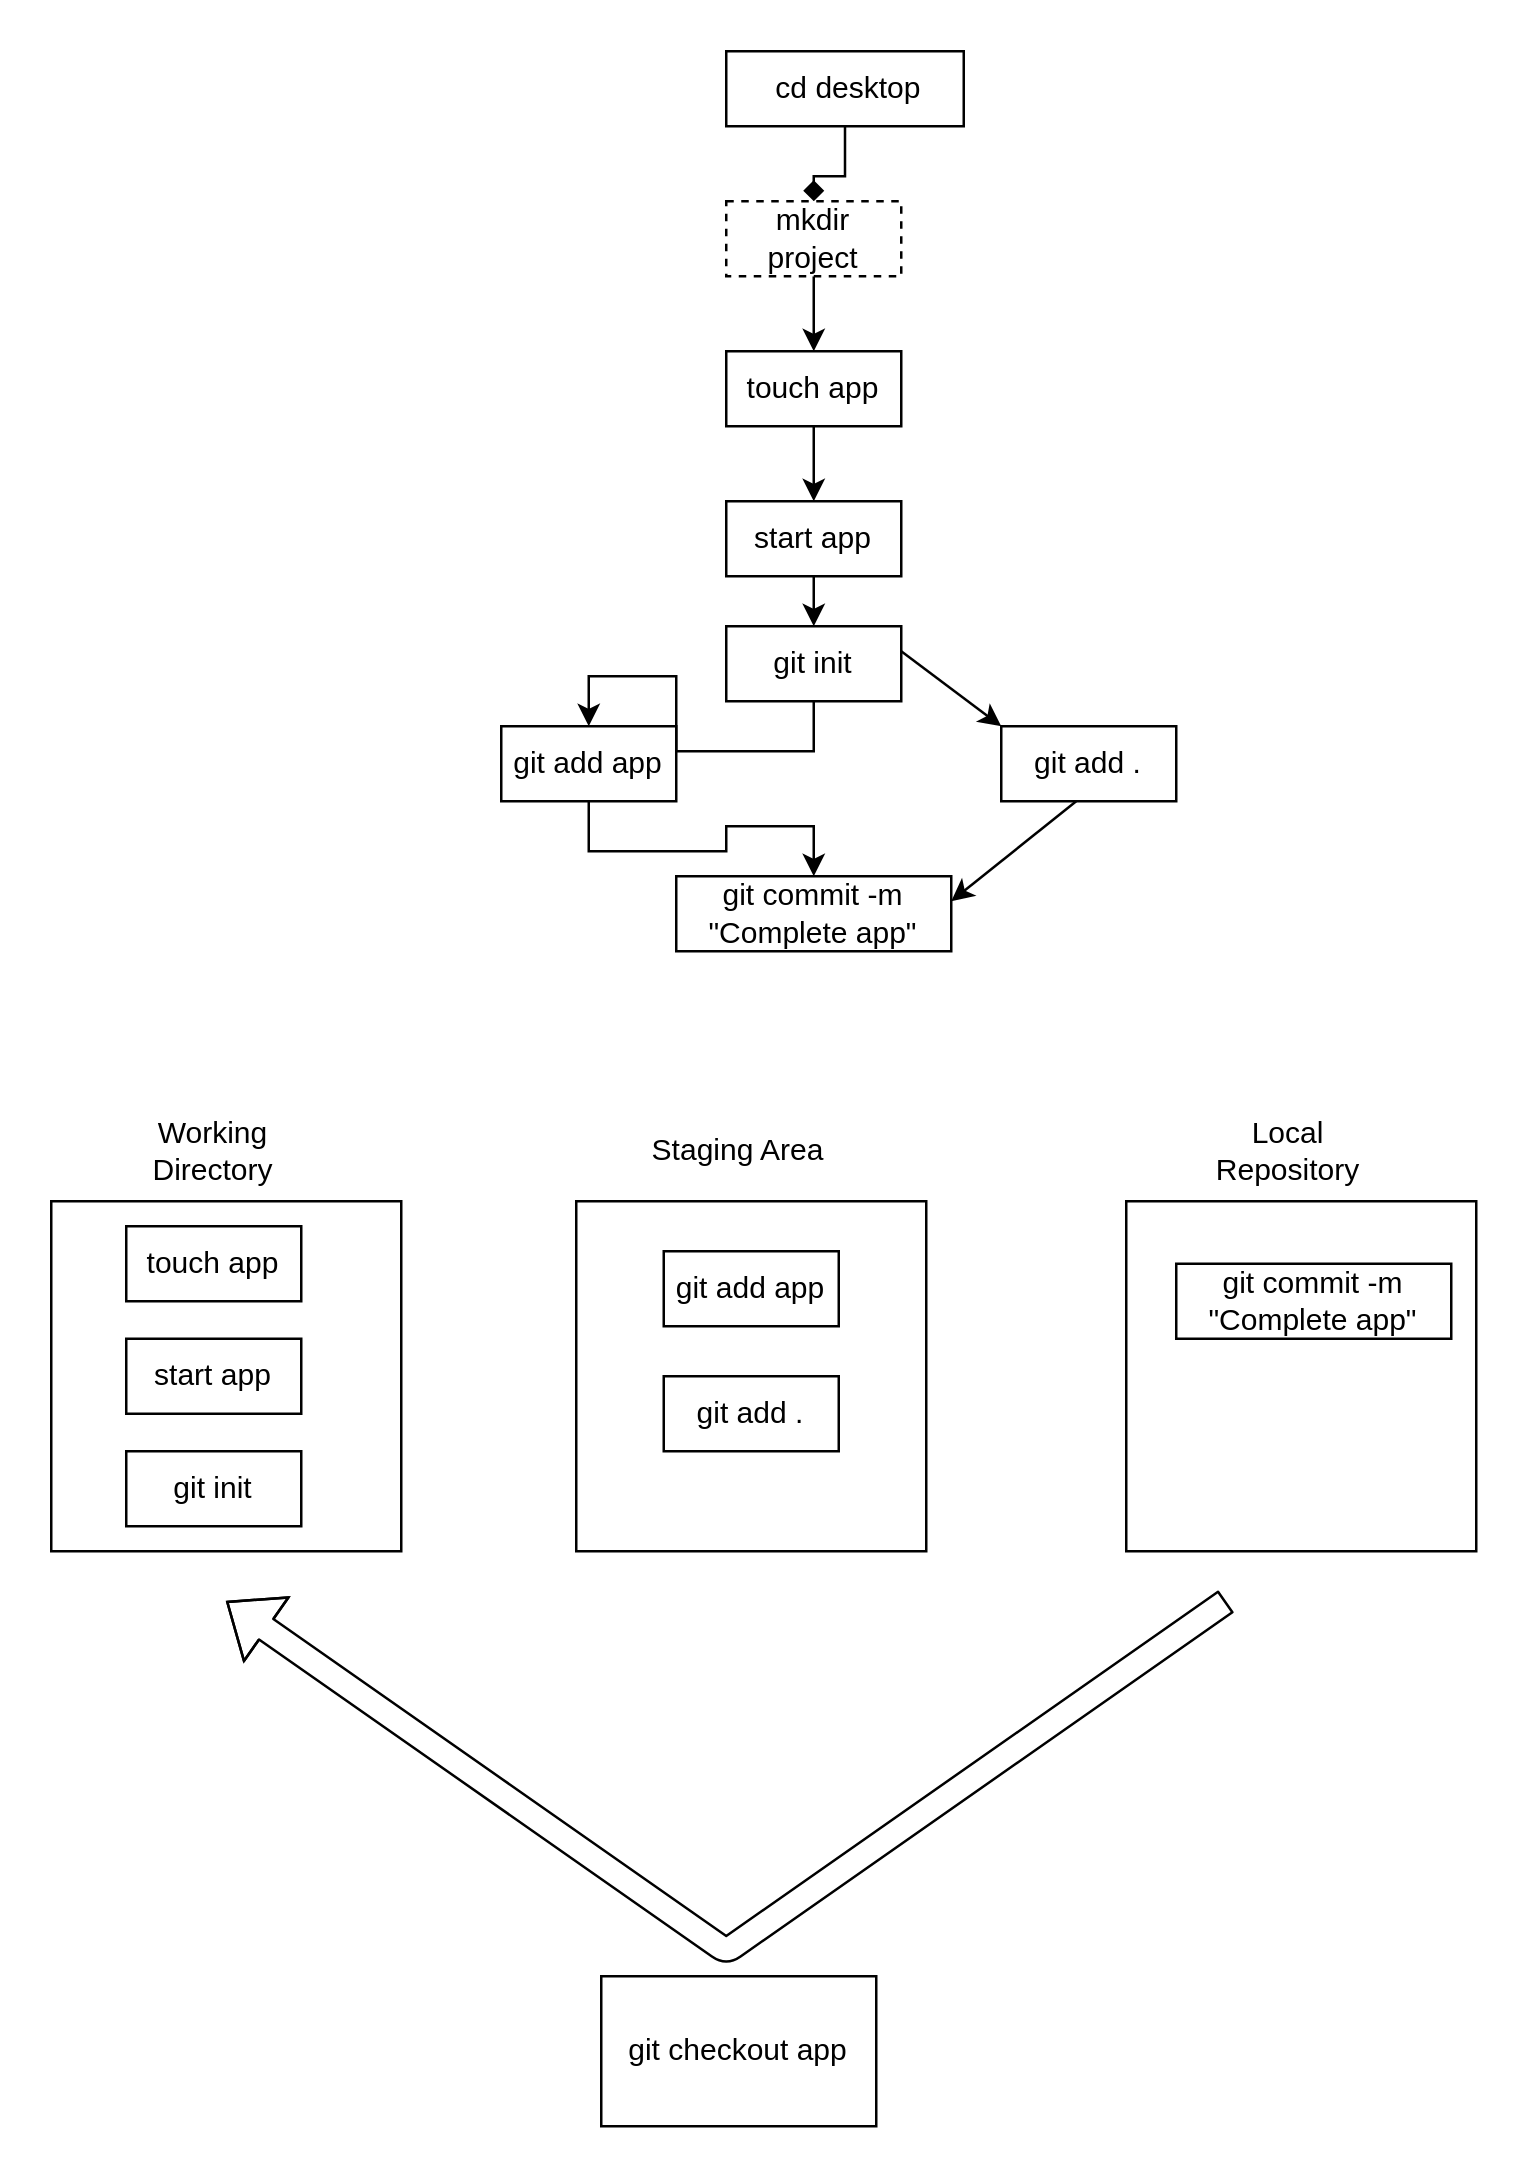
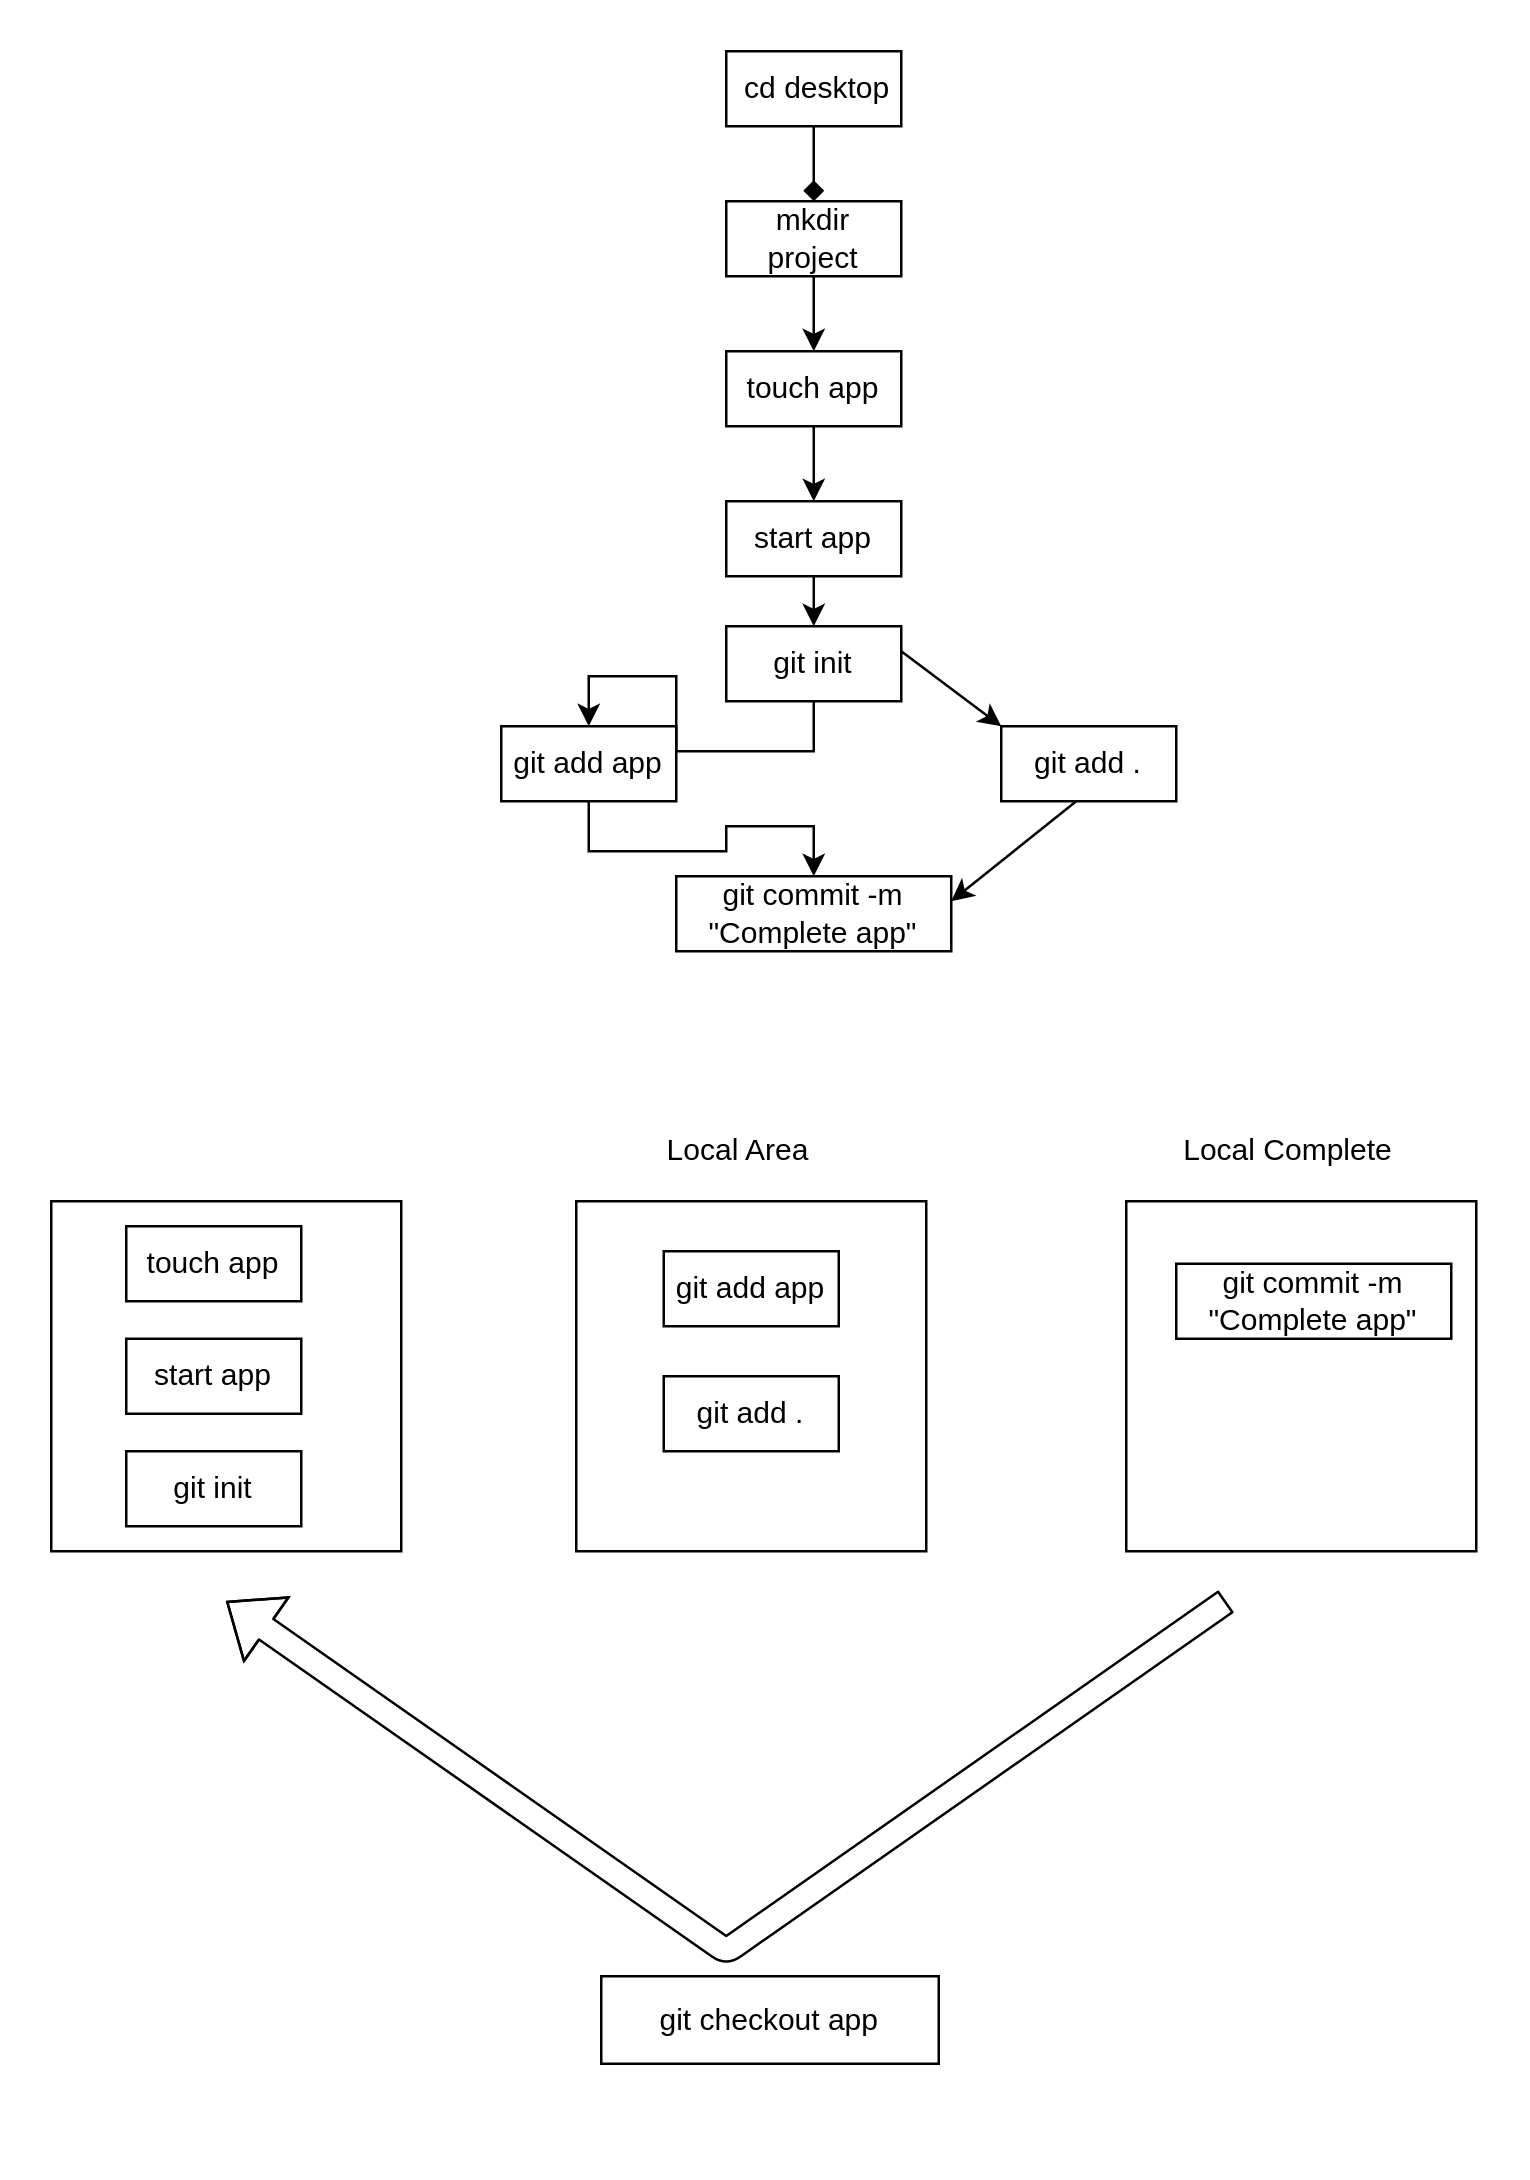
node "cd desktop": size 238x75 -> 175x75
node "mkdir project": style dashed -> solid
node "Working Directory": removed
node "Staging Area": label "Staging Area" -> "Local Area"
node "Local Repository": label "Local Repository" -> "Local Complete"
node "git checkout app": size 275x150 -> 338x88
